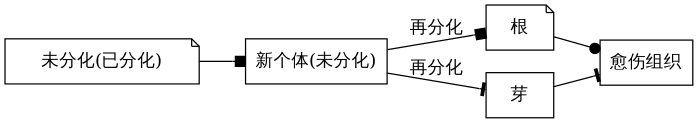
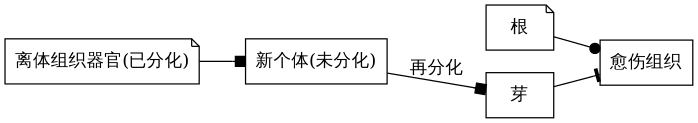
edge "新个体(未分化)" -> "根": removed, label "再分化"
node "未分化(已分化)": label "未分化(已分化)" -> "离体组织器官(已分化)"
edge "新个体(未分化)" -> "芽": arrowhead tee -> box
